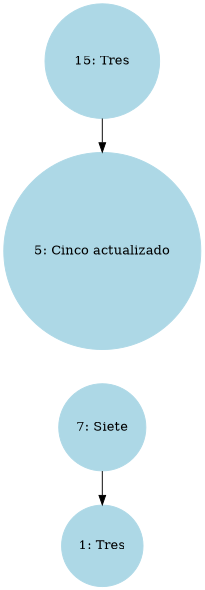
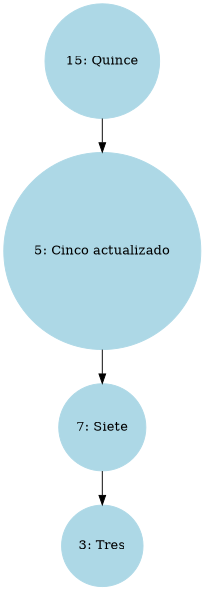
node "15: Tres": label "15: Tres" -> "15: Quince"
edge "5: Cinco actualizado" -> "7: Siete": added
node "1: Tres": label "1: Tres" -> "3: Tres"
